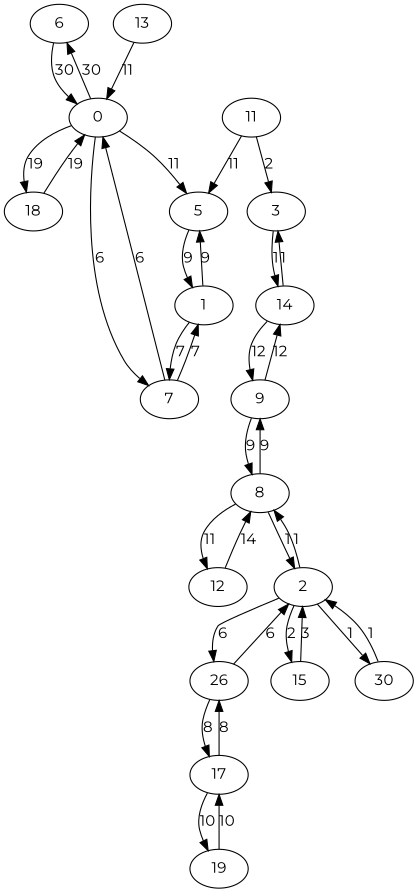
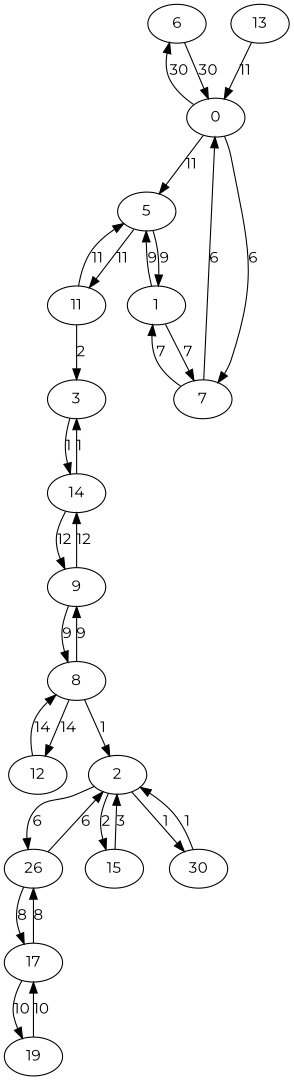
node "18": removed
edge "5" -> "11": added, label "11"
edge "8" -> "12": label "11" -> "14"
edge "2" -> "8": removed, label "1"
